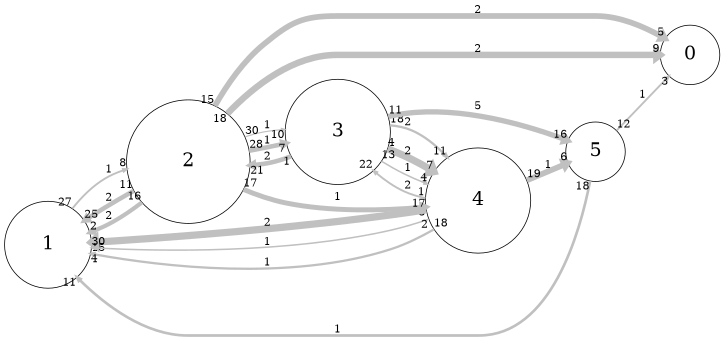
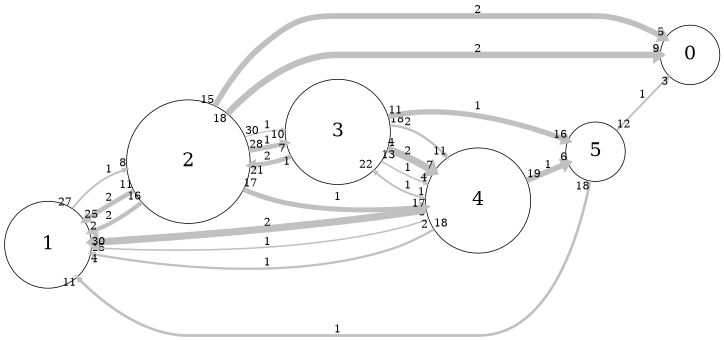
edge "3" -> "5": label "5" -> "1"
edge "4" -> "3": label "2" -> "1"
